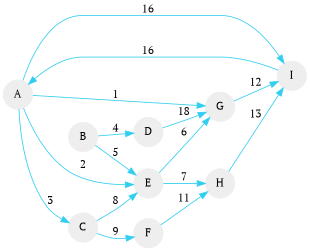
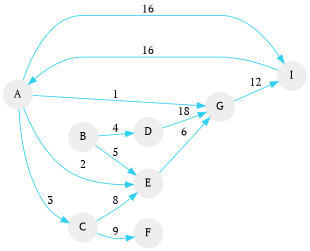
node "H": removed
